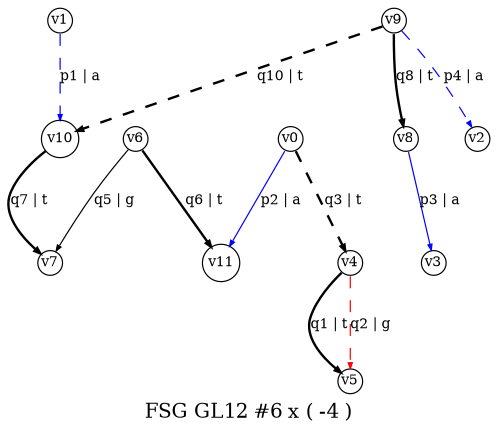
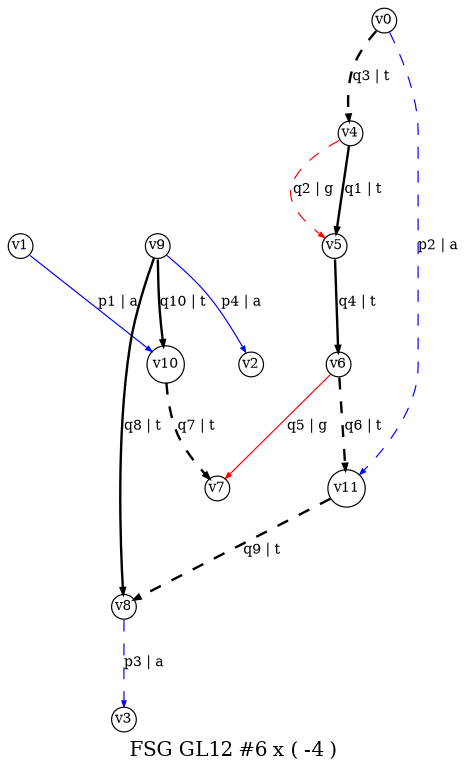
edge "v1" -> "v10": style dashed -> solid
edge "v9" -> "v2": style dashed -> solid
edge "v9" -> "v10": style dashed -> solid
edge "v6" -> "v7": color black -> red
edge "v6" -> "v11": style solid -> dashed
edge "v0" -> "v11": style solid -> dashed
edge "v10" -> "v7": style solid -> dashed
edge "v8" -> "v3": style solid -> dashed
edge "v5" -> "v6": added, label "q4 | t"
edge "v11" -> "v8": added, label "q9 | t"
